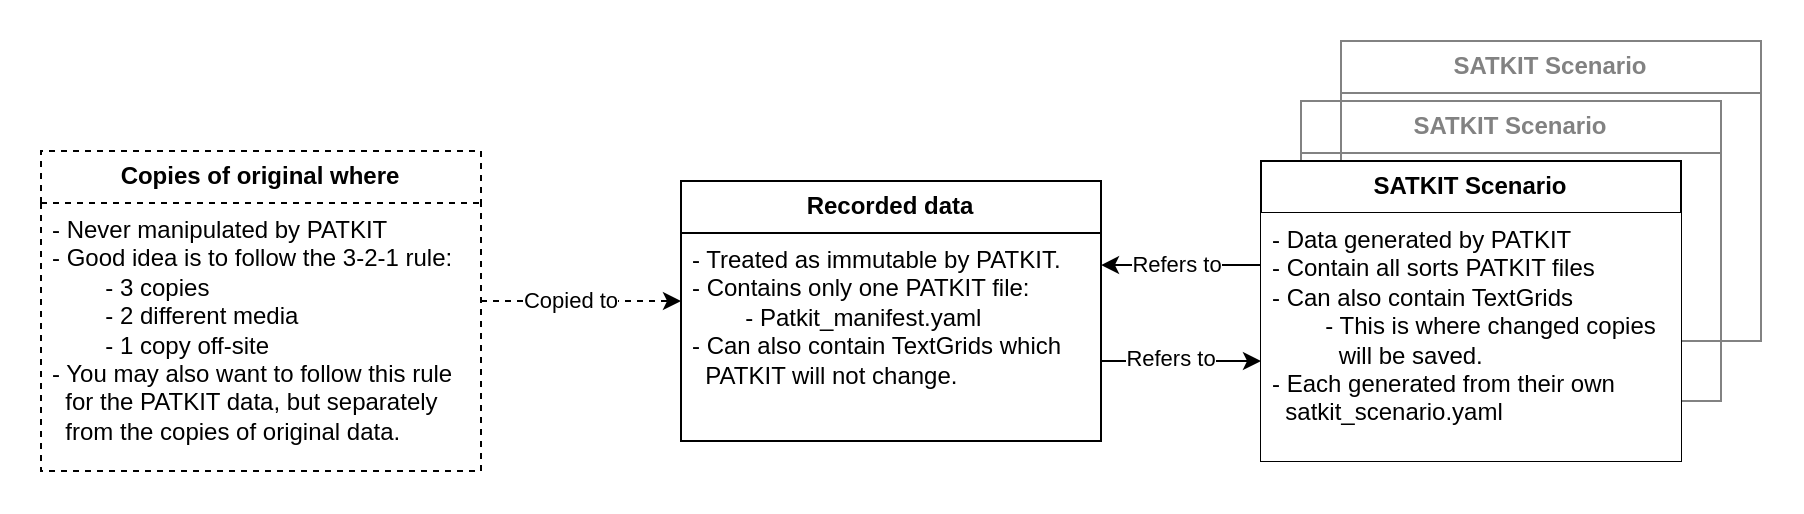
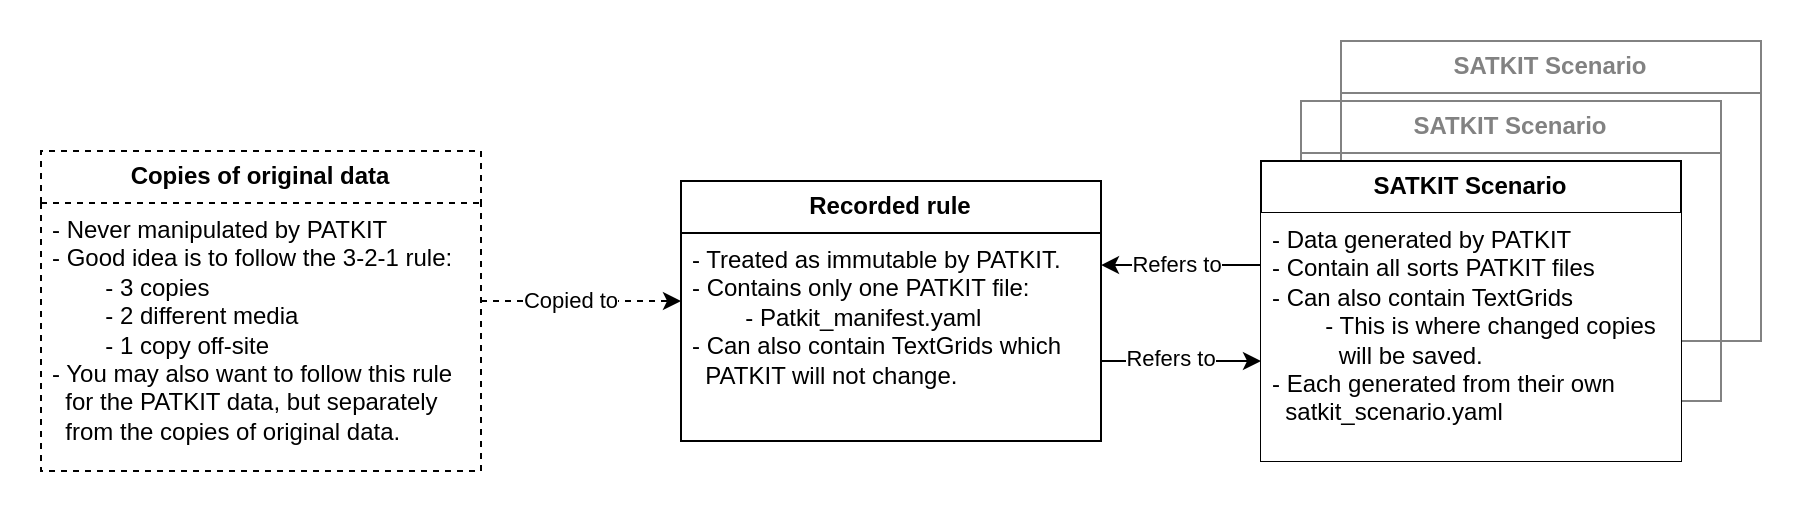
node "Copies of original where": label "Copies of original where" -> "Copies of original data"
node "Recorded data": label "Recorded data" -> "Recorded rule"
